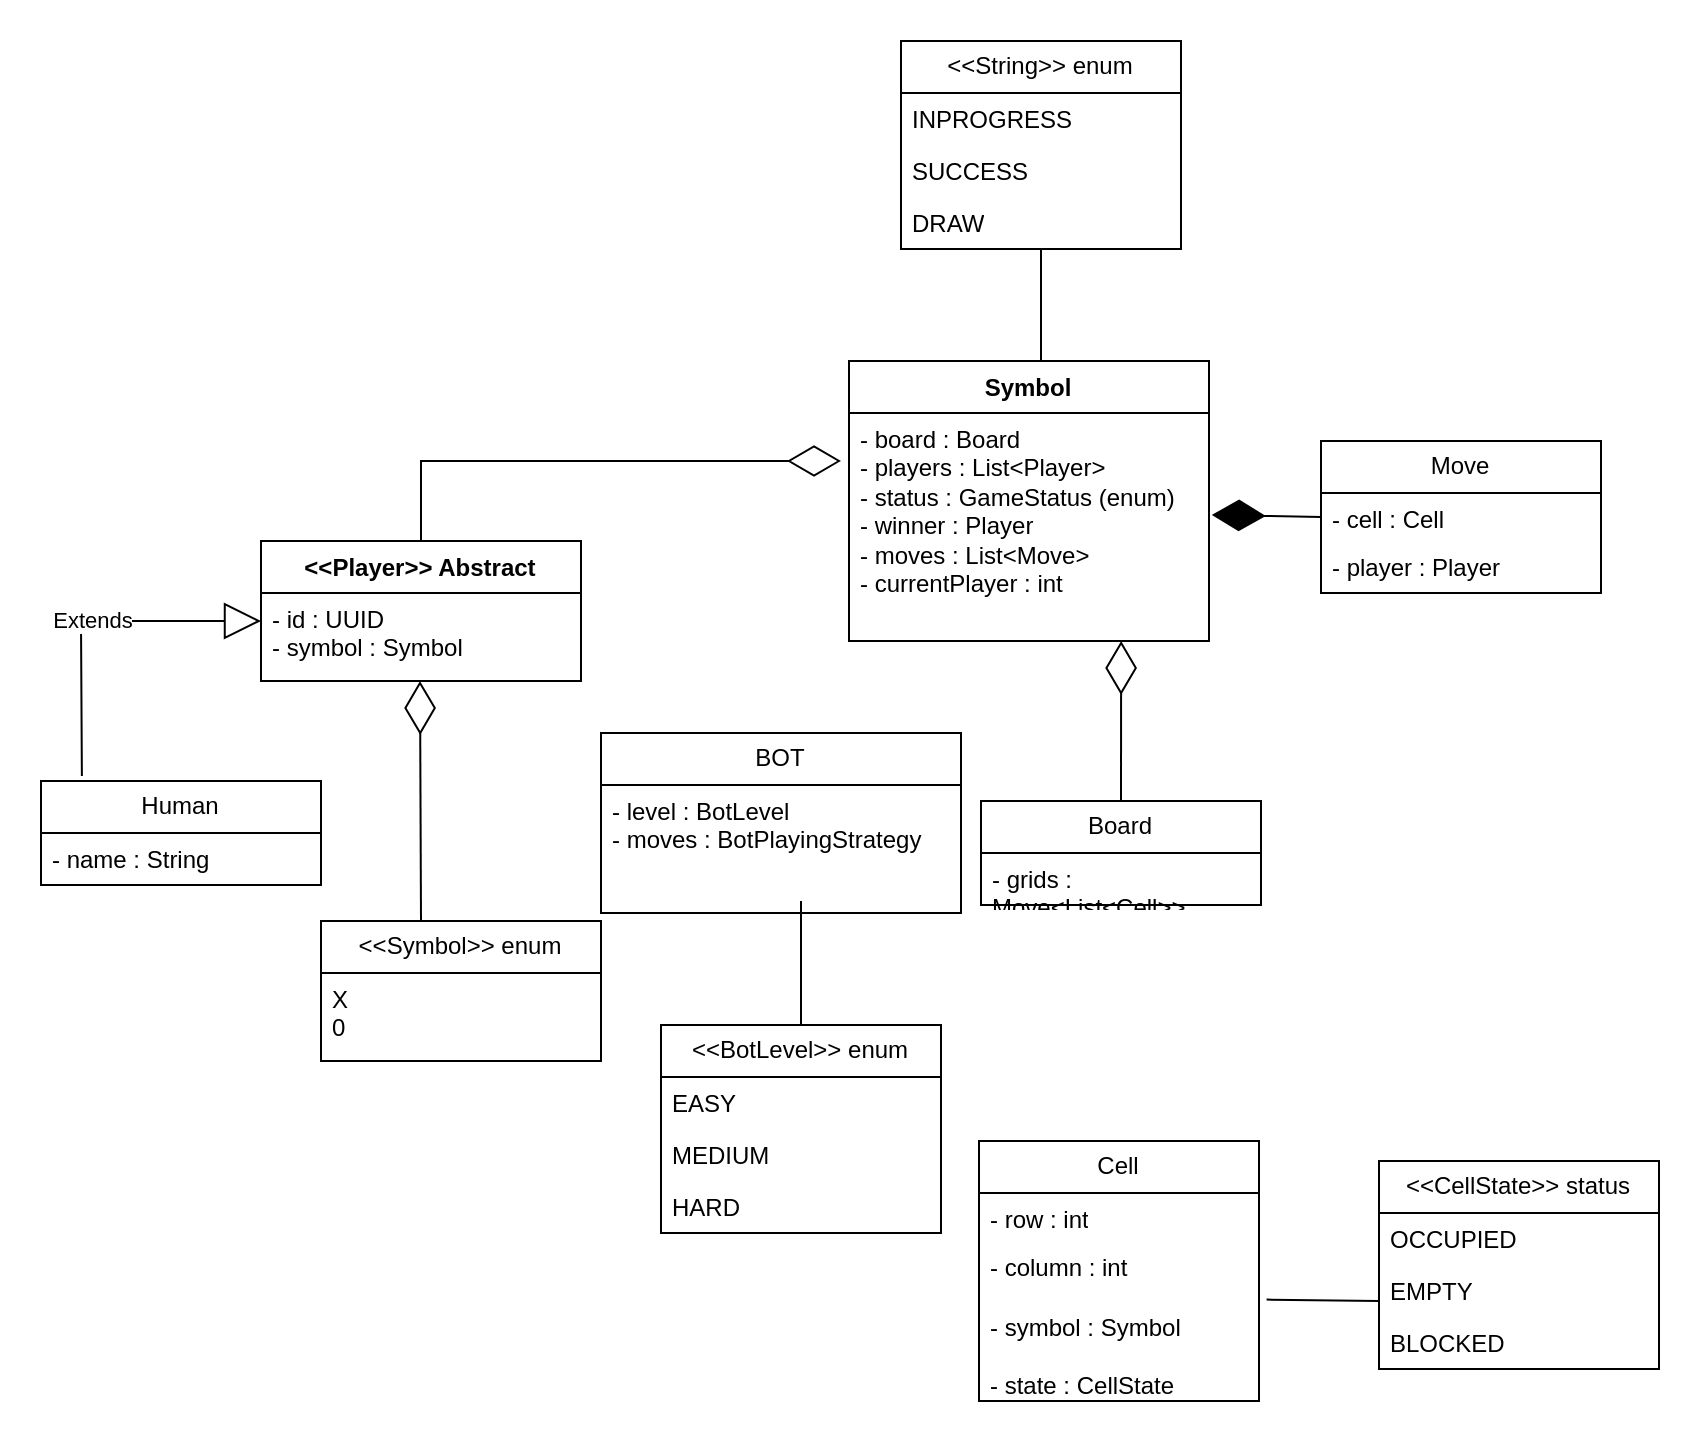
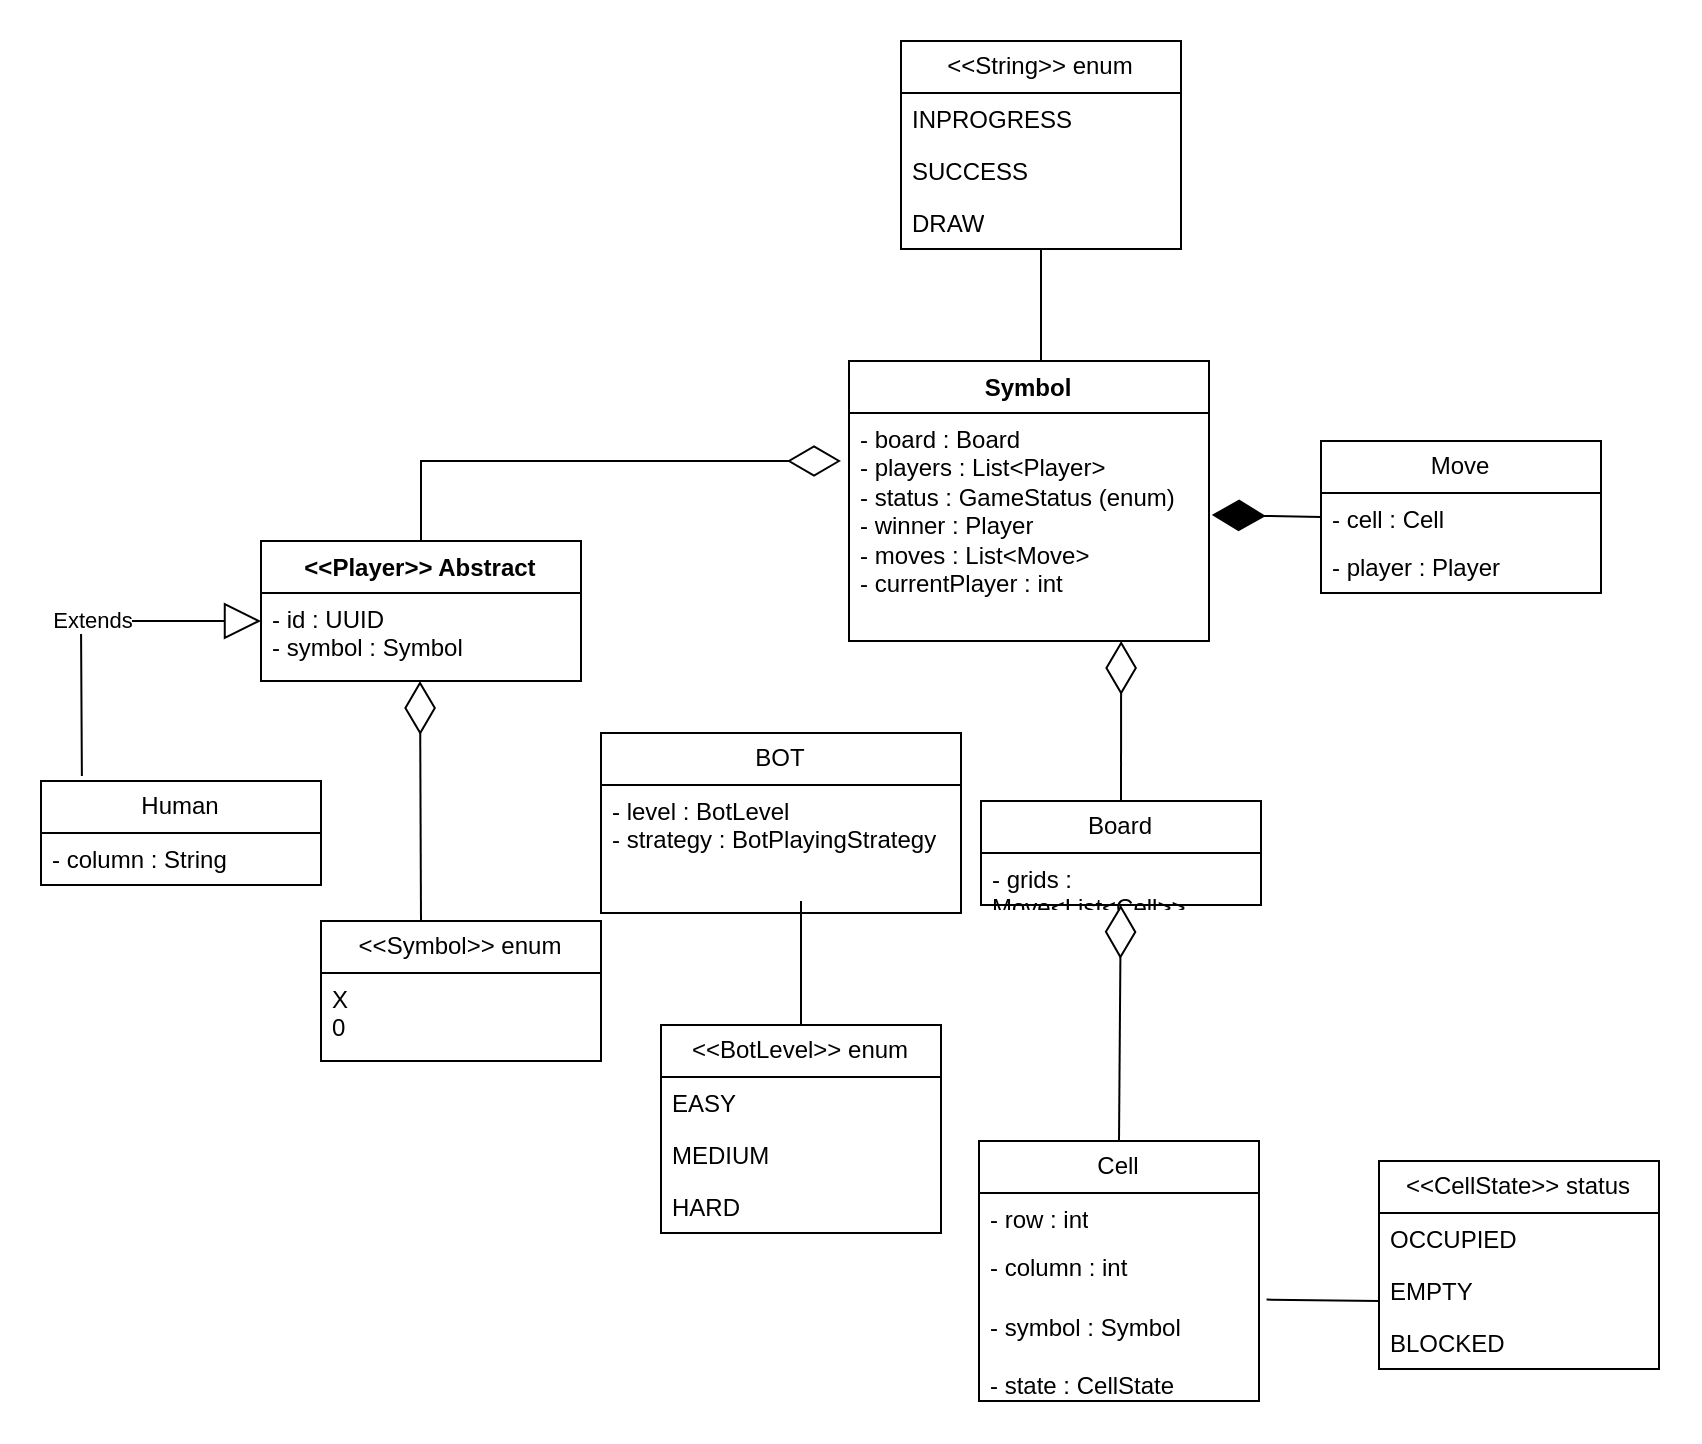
node "- level : BotLevel - moves : BotPlayingStrategy": label "- level : BotLevel - moves : BotPlayingStrategy" -> "- level : BotLevel - strategy : BotPlayingStrategy"
node "- name : String": label "- name : String" -> "- column : String"
edge "Cell" -> "- grids : Move<List<Cell>>": added
